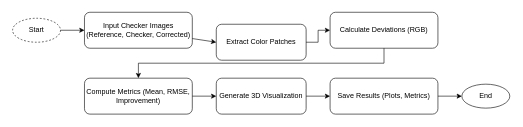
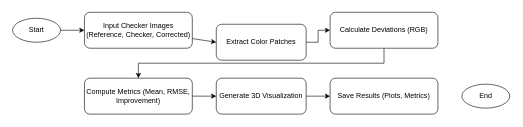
node "Start": style dashed -> solid
edge "Save Results (Plots, Metrics)" -> "End": removed
